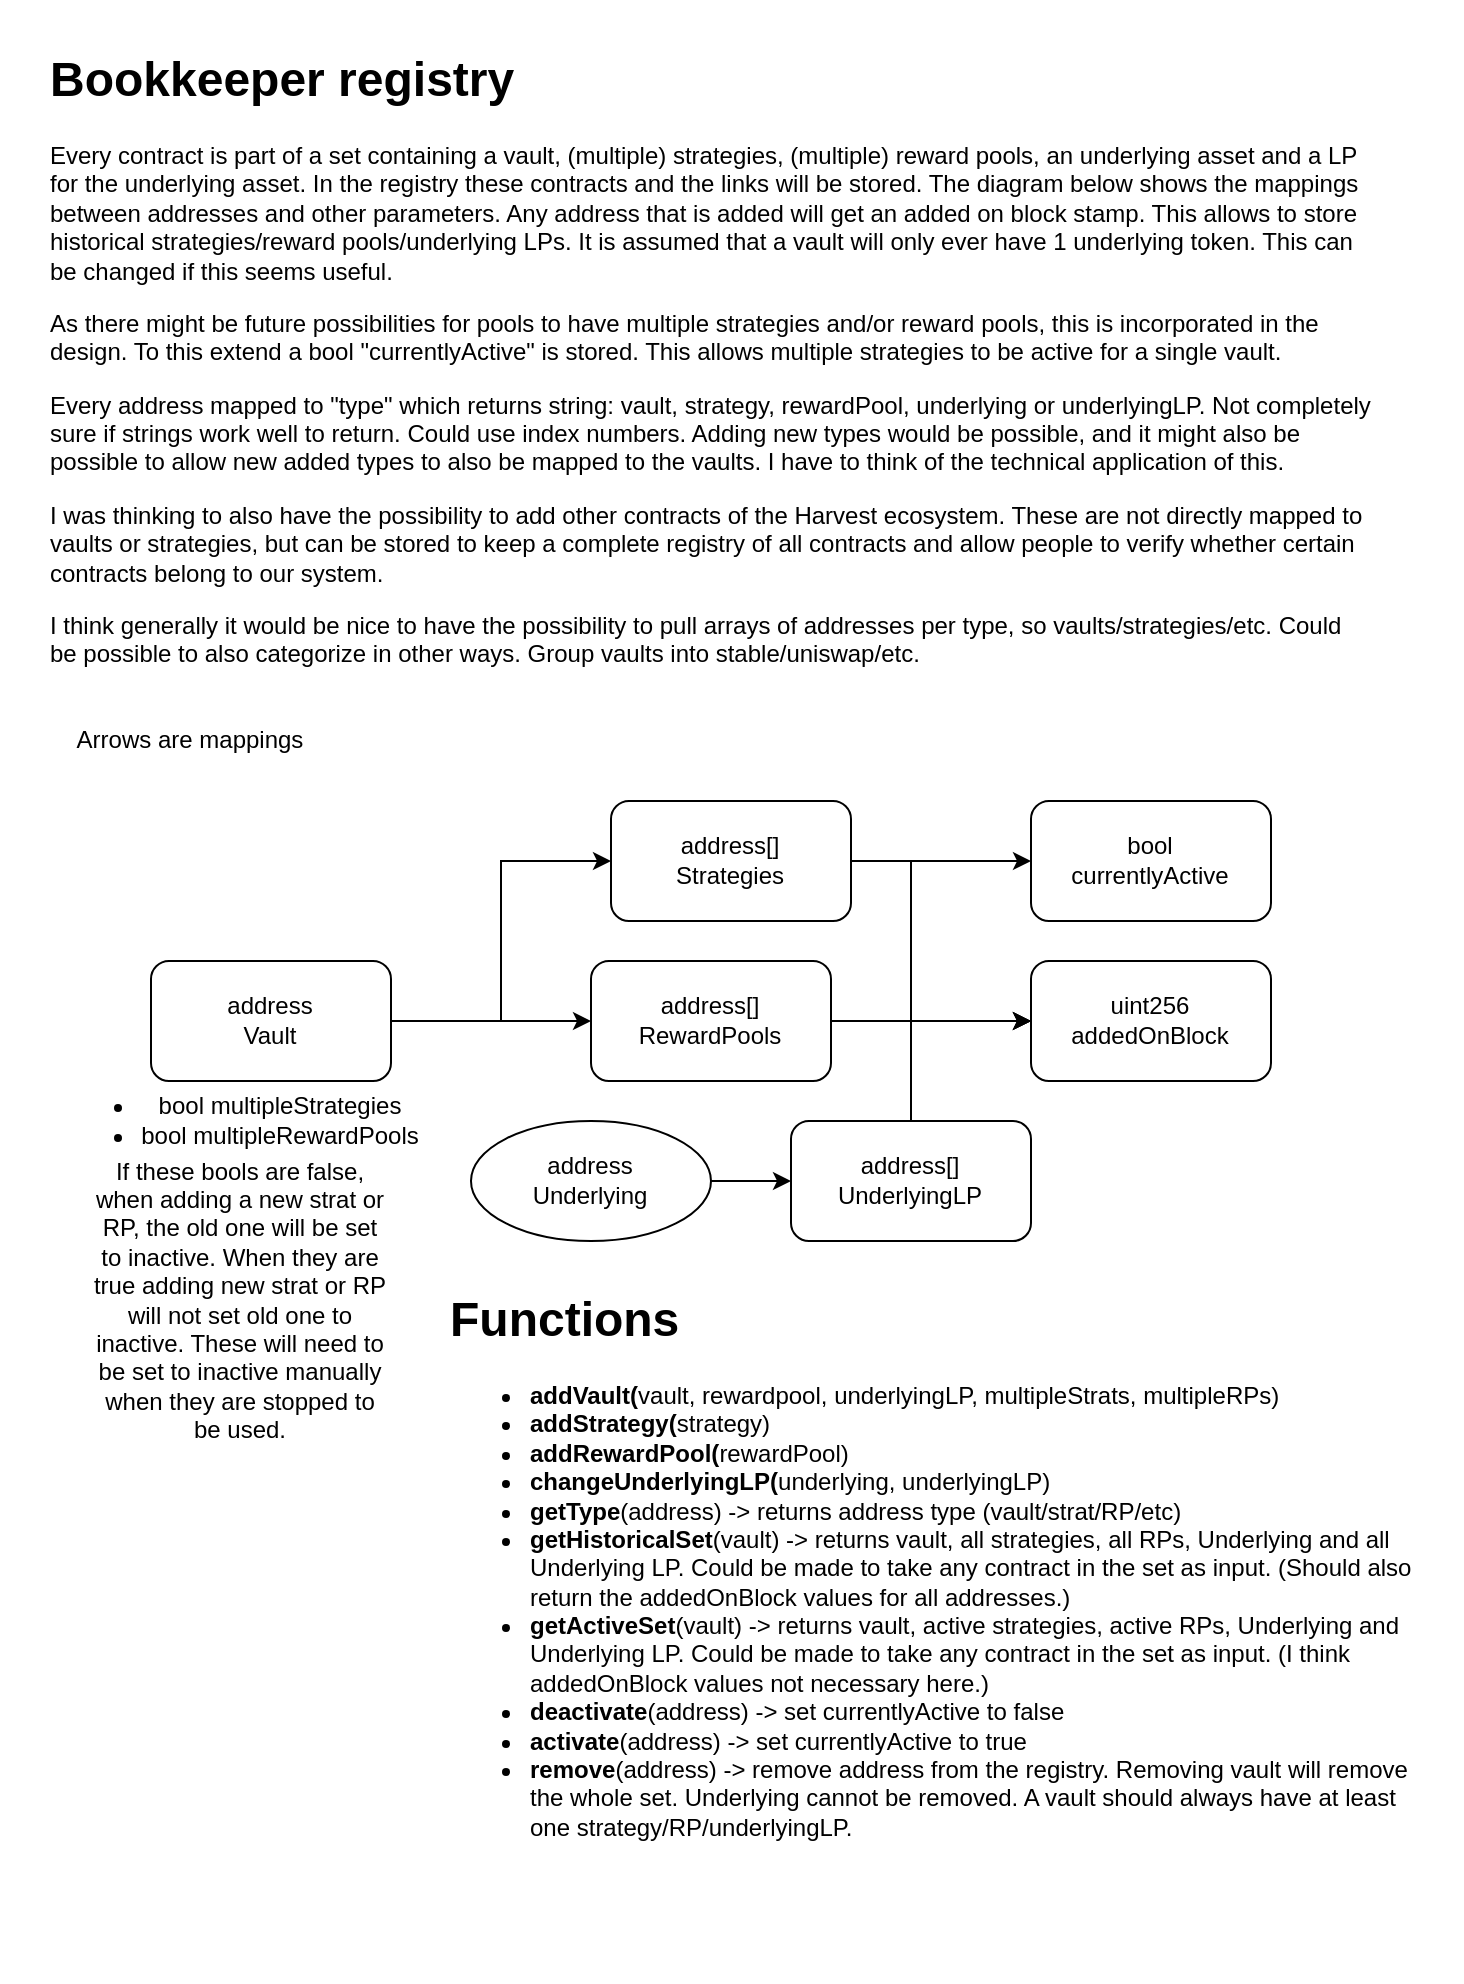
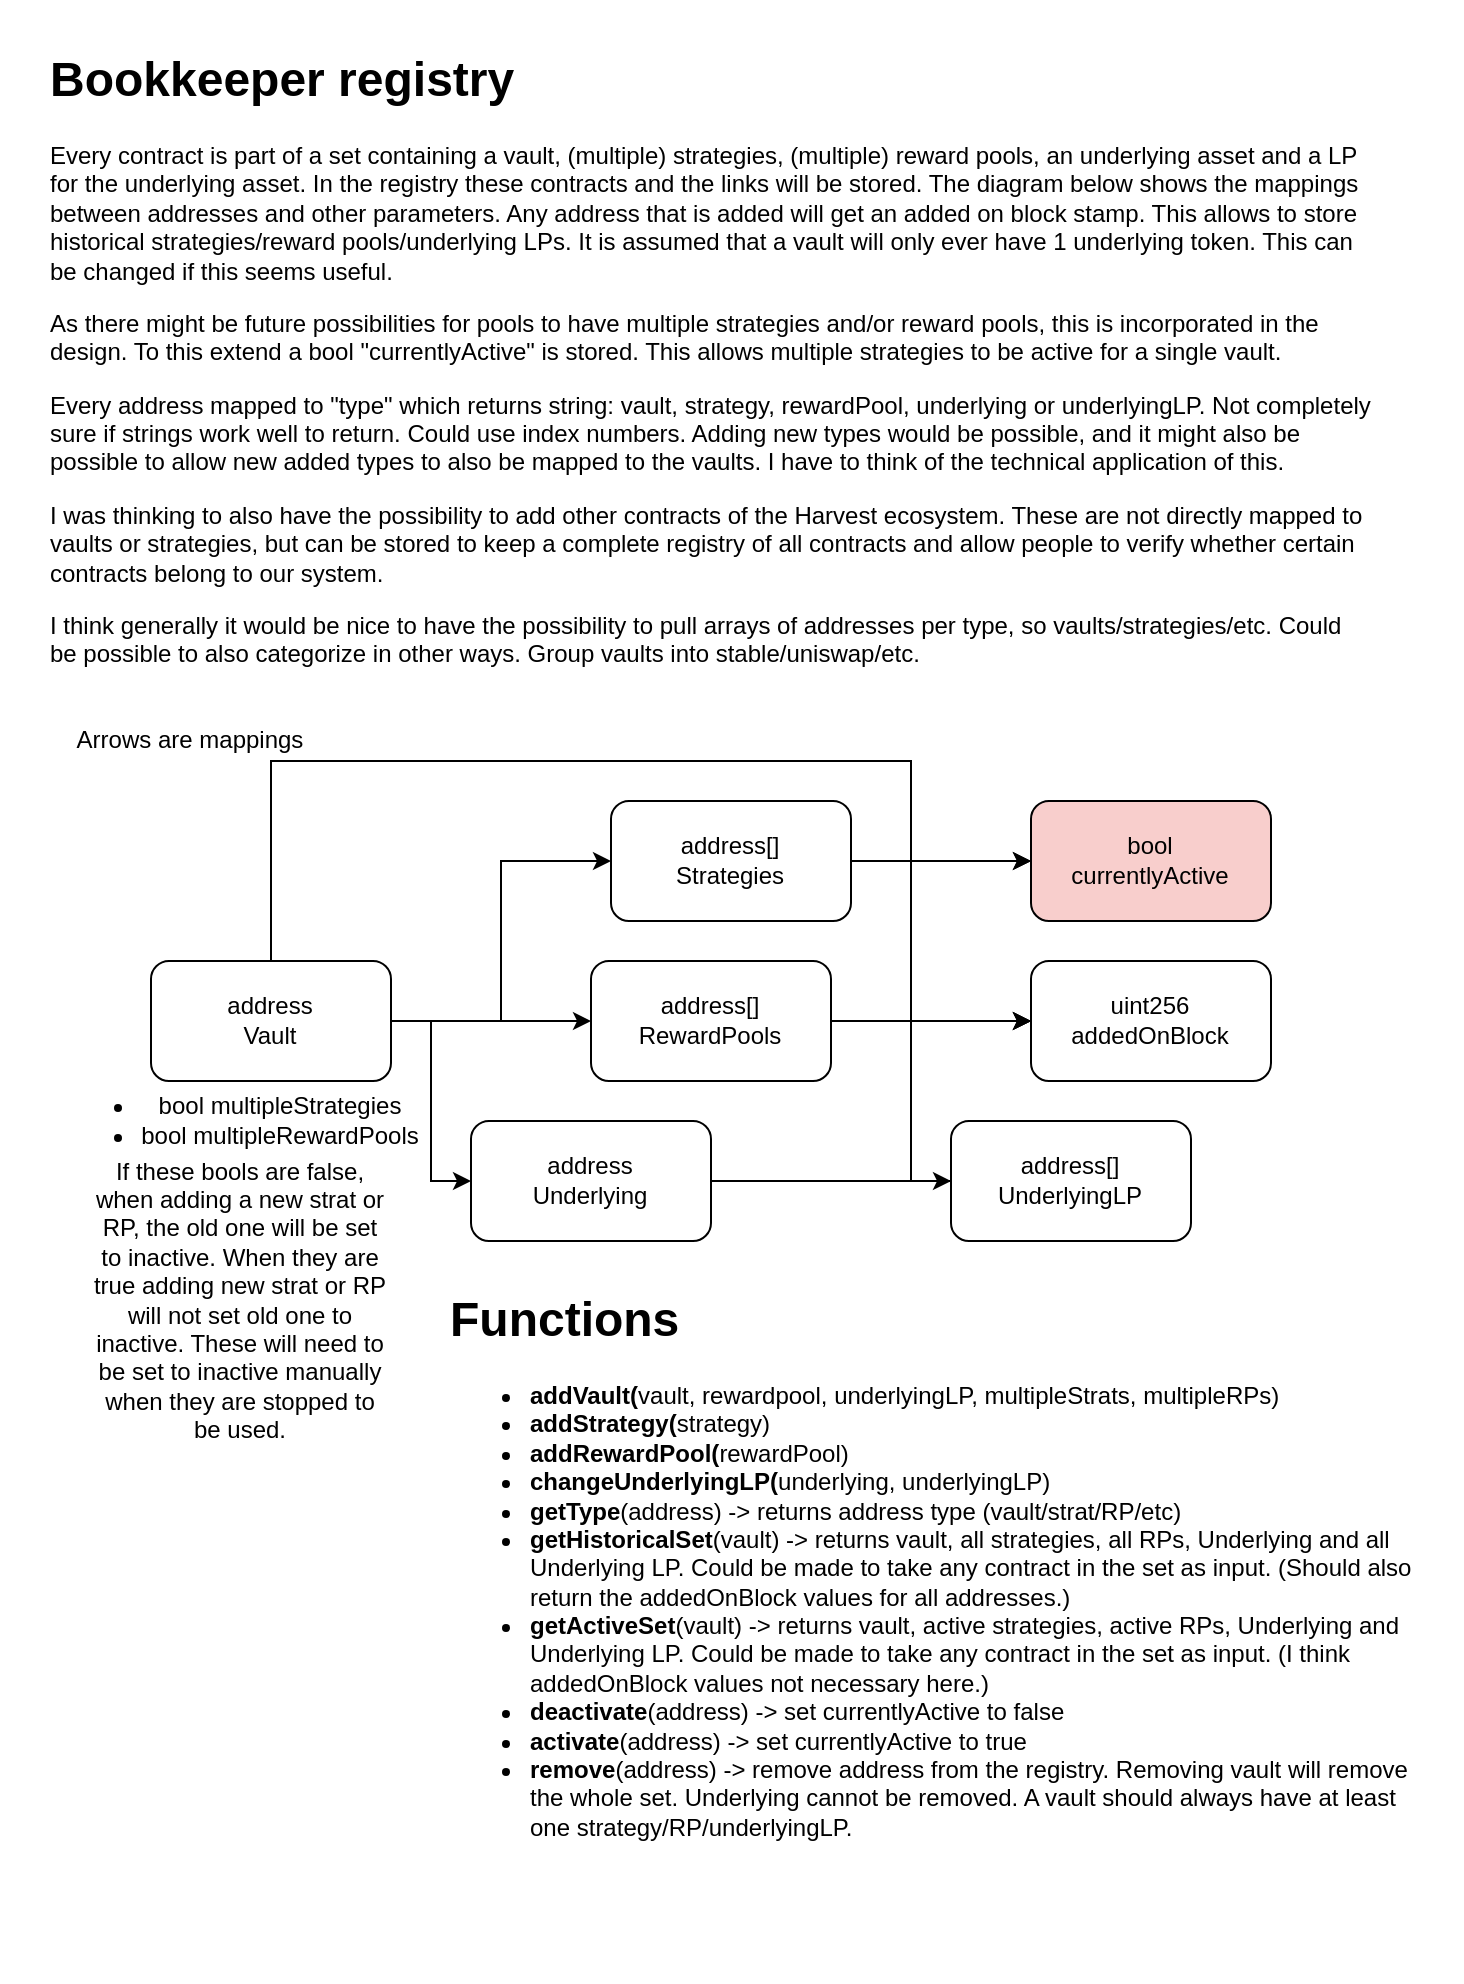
edge "address Vault" -> "bool currentlyActive": added
node "bool currentlyActive": fillcolor #ffffff -> #f8cecc
edge "address Vault" -> "address Underlying": added
node "address Underlying": shape ellipse -> rounded rectangle
node "address[] UnderlyingLP": moved (911, 1181) -> (1071, 1181)
